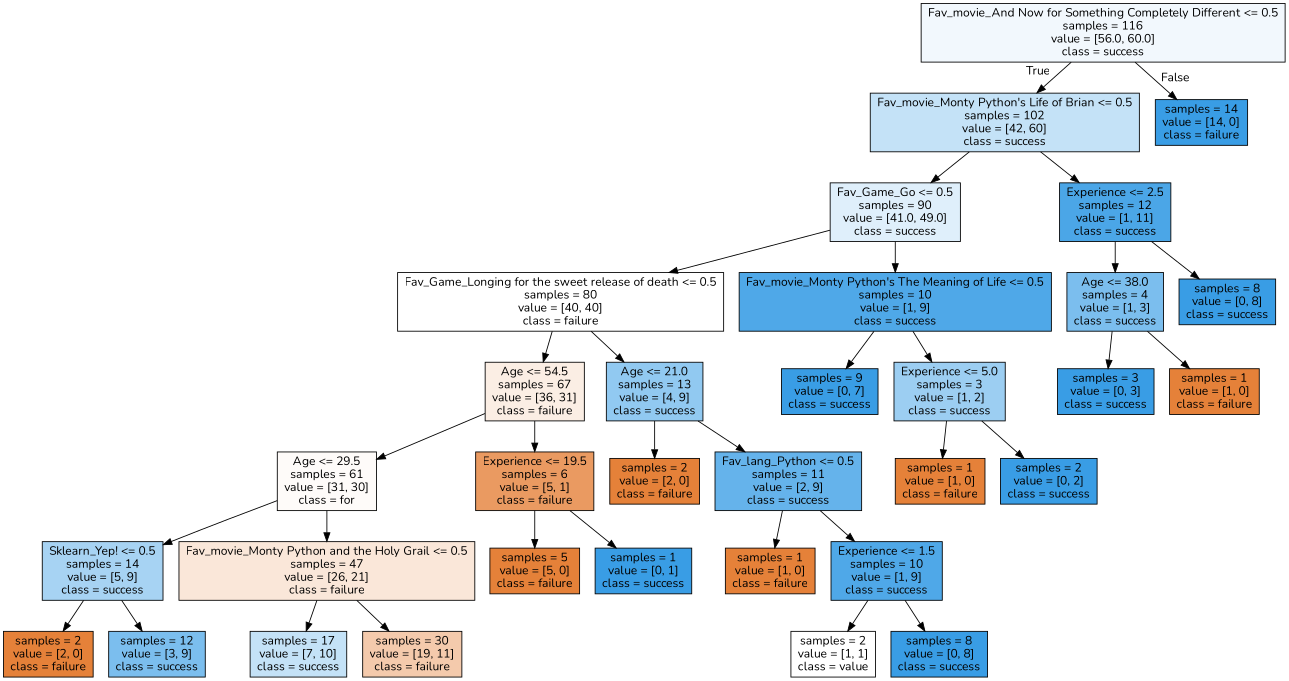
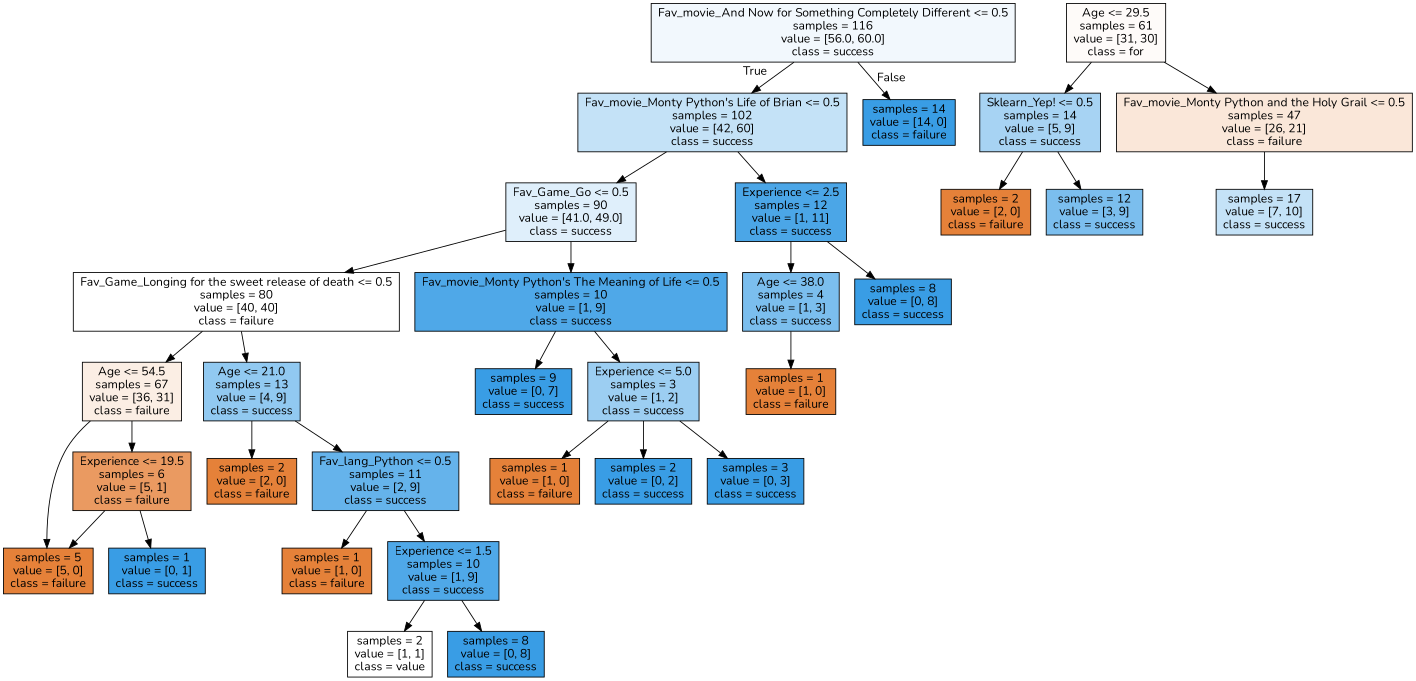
edge "Age <= 38.0 samples = 4 value = [1, 3] class = success" -> "samples = 3 value = [0, 3] class = success": now "Experience <= 5.0 samples = 3 value = [1, 2] class = success" -> "samples = 3 value = [0, 3] class = success"
edge "Age <= 54.5 samples = 67 value = [36, 31] class = failure" -> "Age <= 29.5 samples = 61 value = [31, 30] class = for": now "Age <= 54.5 samples = 67 value = [36, 31] class = failure" -> "samples = 5 value = [5, 0] class = failure"
node "samples = 30 value = [19, 11] class = failure": removed
